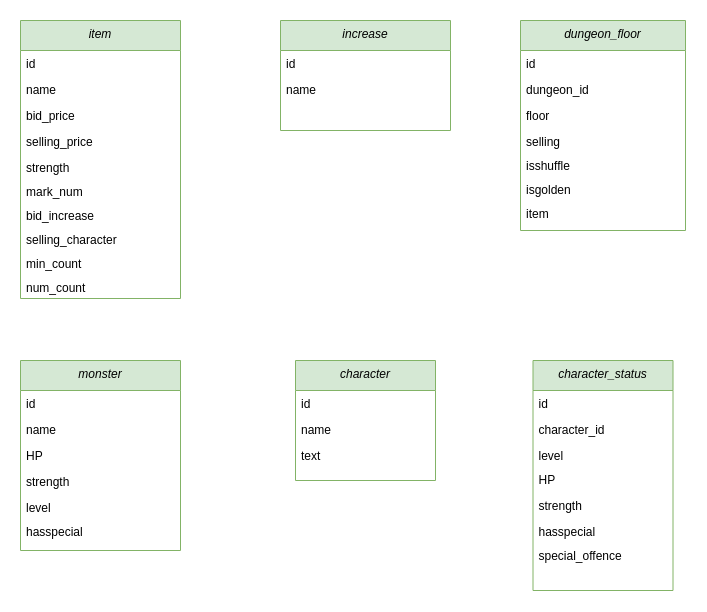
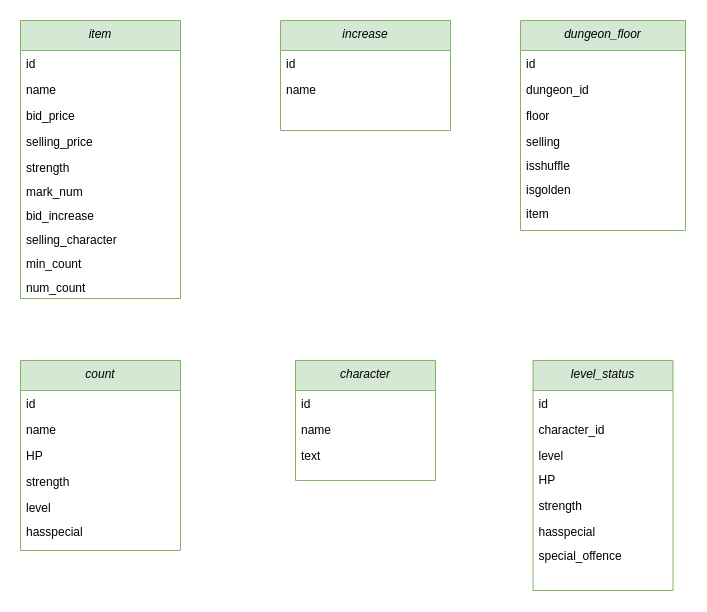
node "monster": label "monster" -> "count"
node "character_status": label "character_status" -> "level_status"
